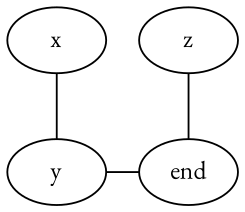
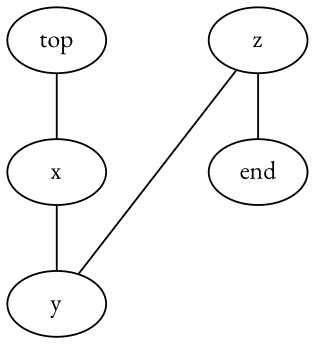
node "top": added
edge "y" -- "end": now "y" -- "z"
